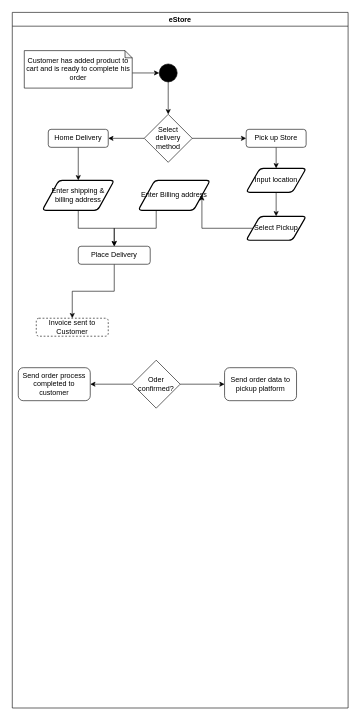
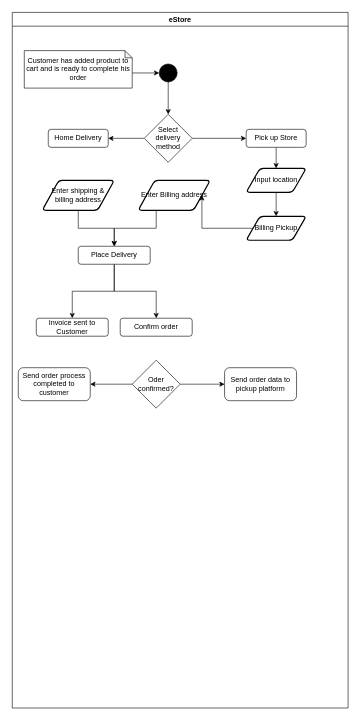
edge "Home Delivery" -> "Enter shipping & billing address": removed
node "Select Pickup": label "Select Pickup" -> "Billing Pickup"
edge "Place Delivery" -> "Confirm order": added
node "Invoice sent to Customer": style dashed -> solid
node "Confirm order": added
